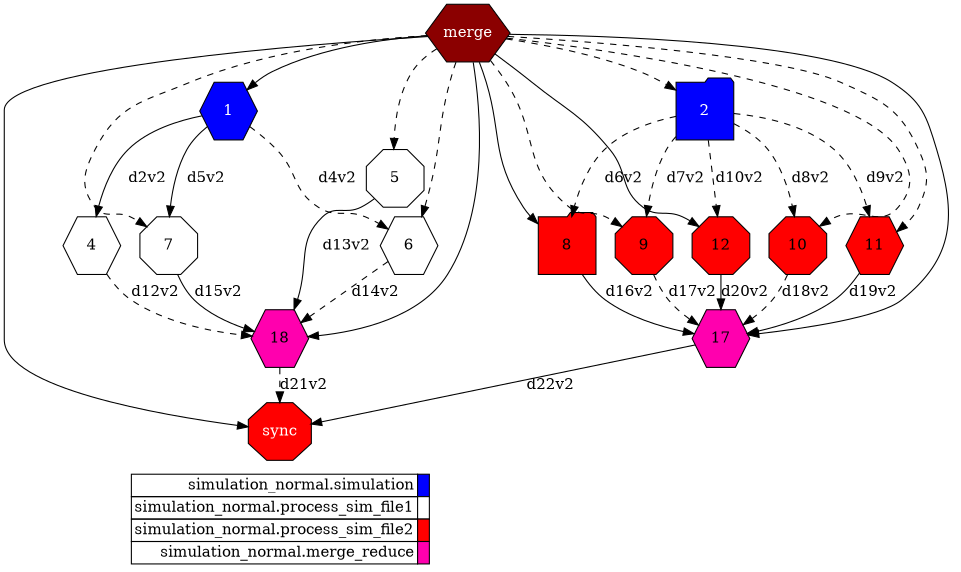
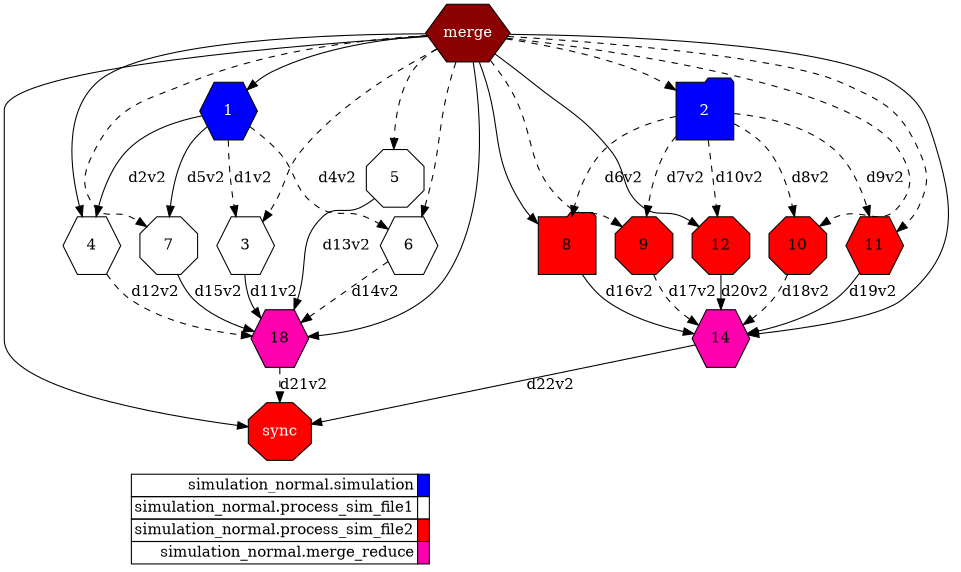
edge "merge" -> "4": added
node "3": added
node "17": label "17" -> "14"
